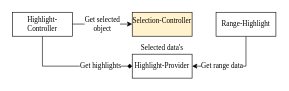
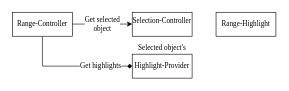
node "Highlight-Controller": label "Highlight-Controller" -> "Range-Controller"
node "Selection-Controller": fillcolor #fff2cc -> #ffffff
node "Selected data's": label "Selected data's" -> "Selected object's"
edge "Range-Highlight" -> "Highlight-Provider": removed, label "Get range data"
